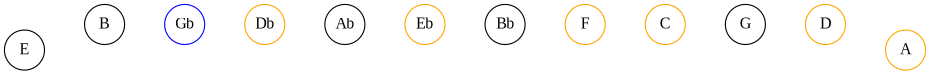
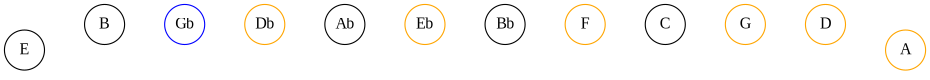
node "C": color orange -> black
node "G": color black -> orange
